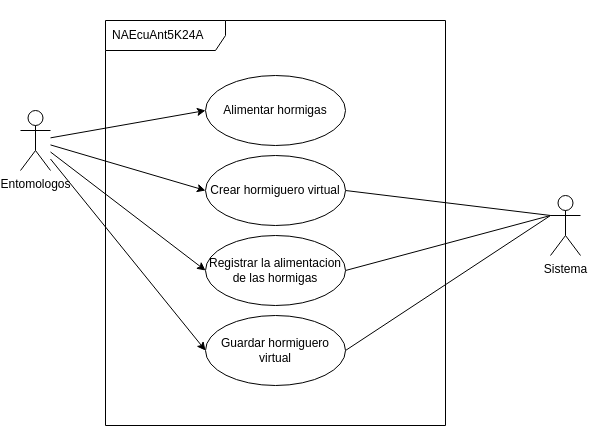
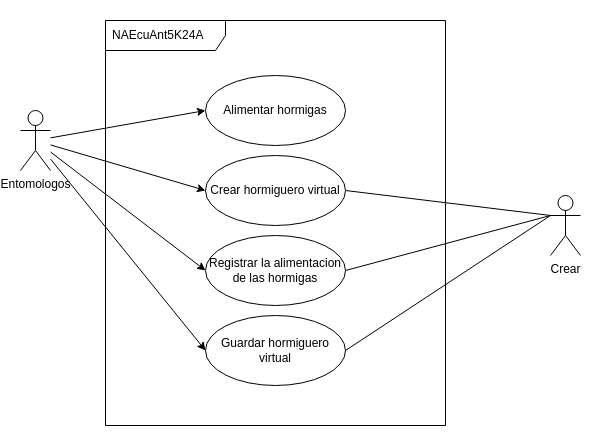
node "Sistema": label "Sistema" -> "Crear"
